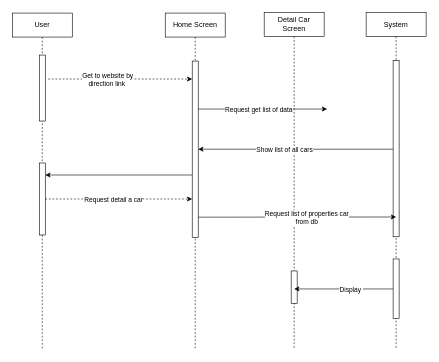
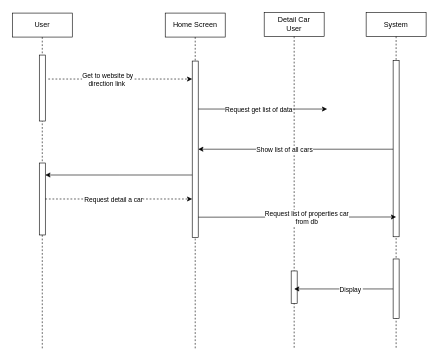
node "Detail Car Screen": label "Detail Car Screen" -> "Detail Car User"
